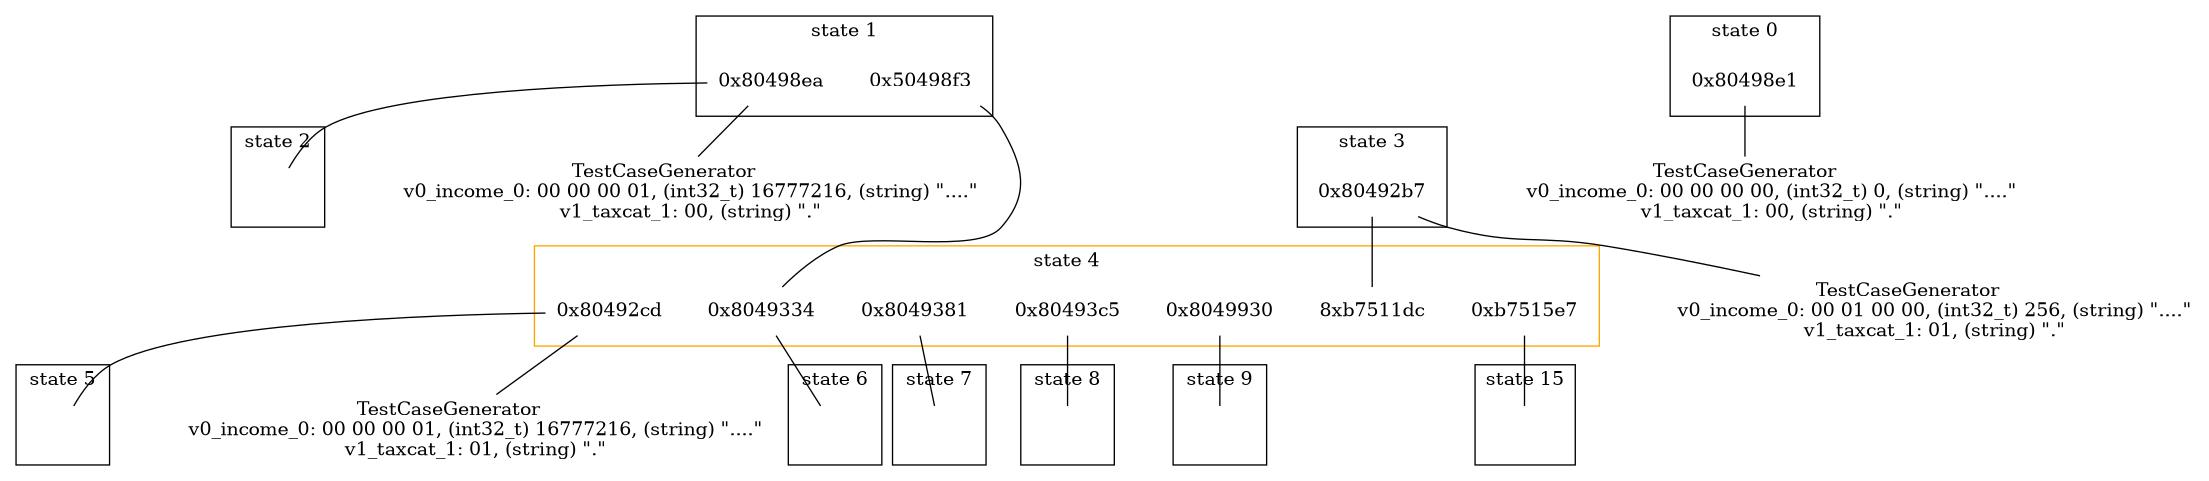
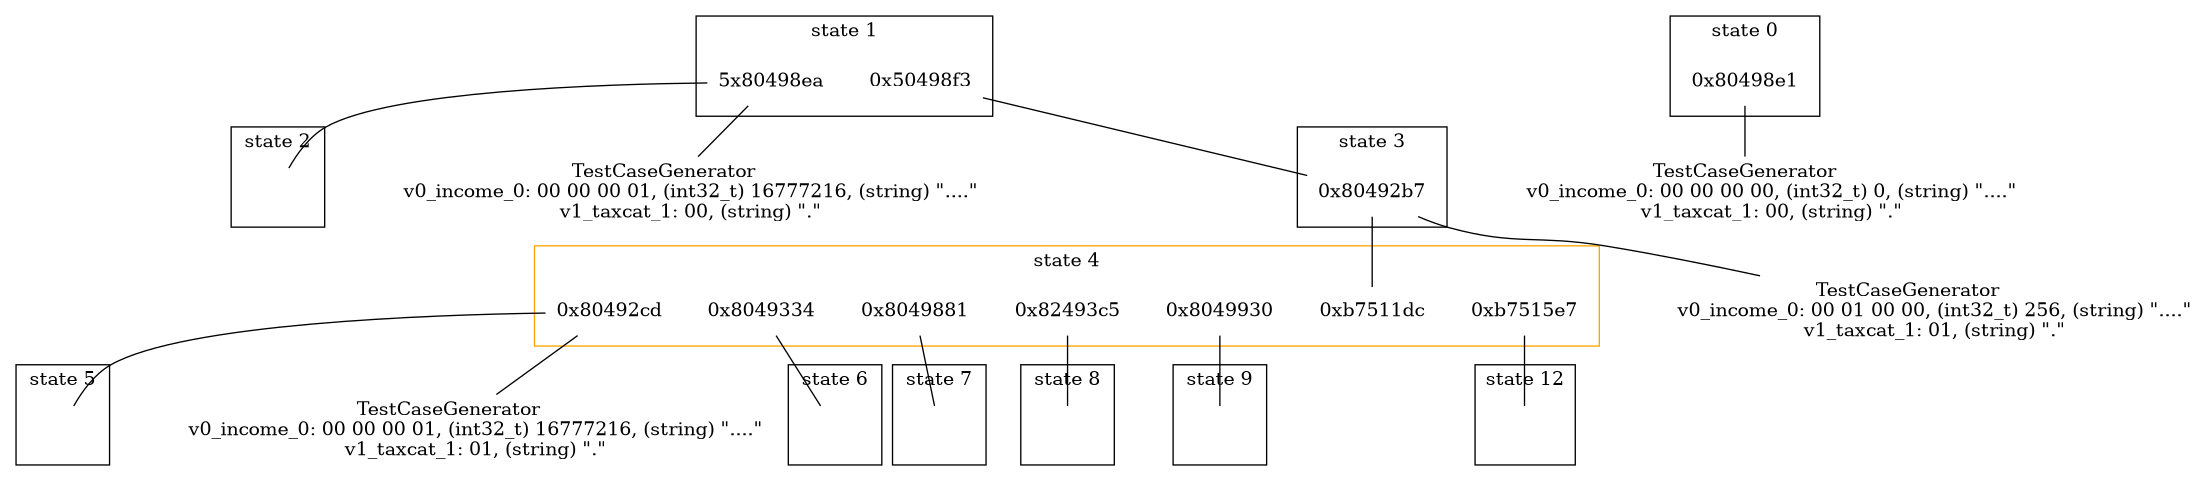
node "0x80498ea": label "0x80498ea" -> "5x80498ea"
edge "0x50498f3" -- "0x8049334": now "0x50498f3" -- "0x80492b7"
node "0x8049381": label "0x8049381" -> "0x8049881"
node "0x80493c5": label "0x80493c5" -> "0x82493c5"
node "8xb7511dc": label "8xb7511dc" -> "0xb7511dc"
cluster "state 15": label "state 15" -> "state 12"
